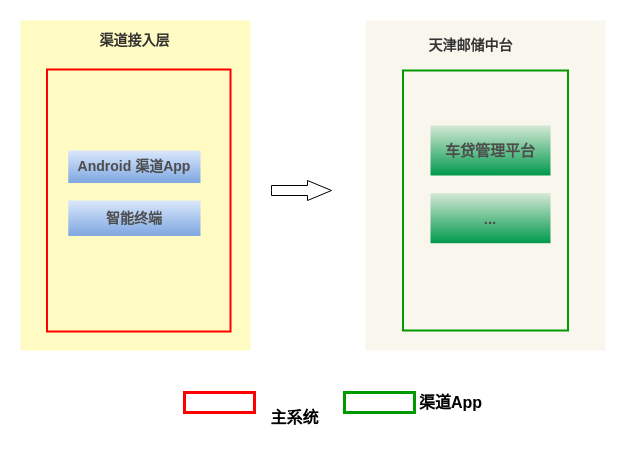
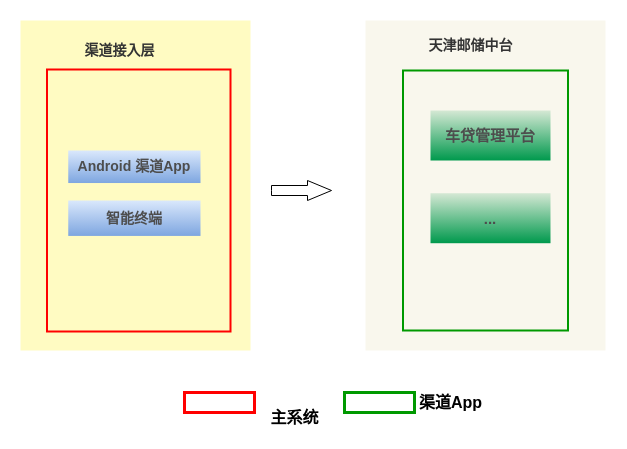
node "渠道接入层": moved (134, 41) -> (119, 51)
node "车贷管理平台": moved (491, 151) -> (491, 136)
